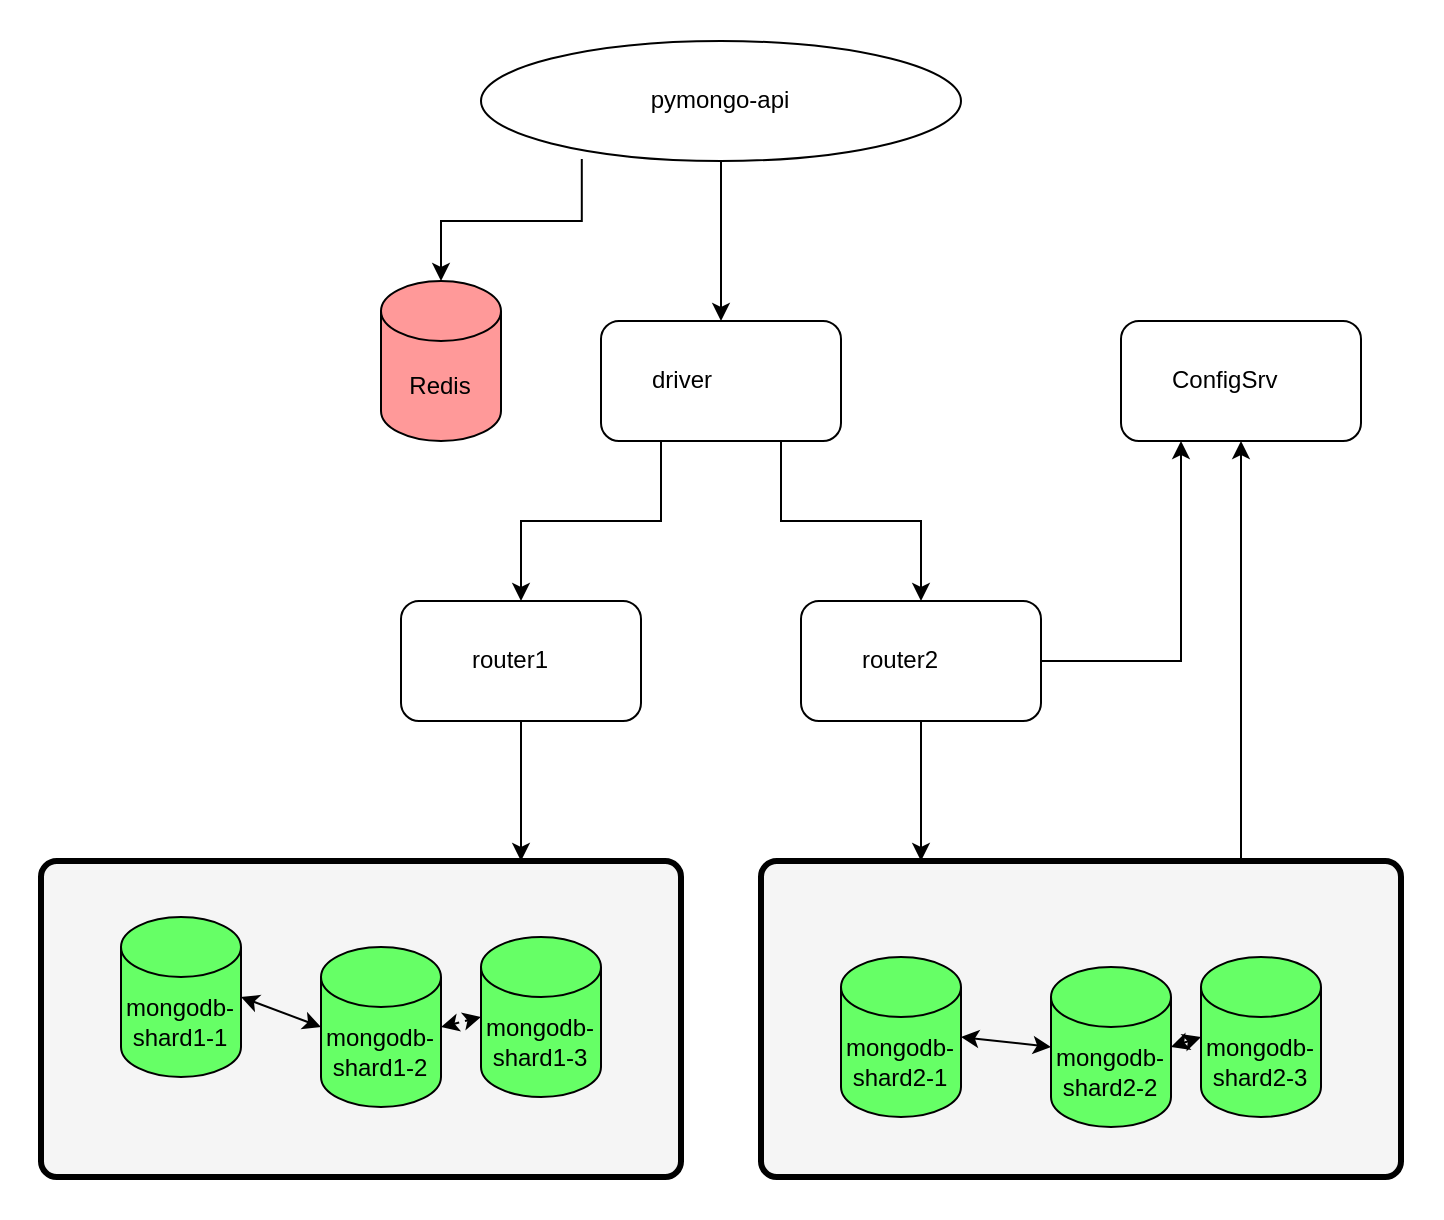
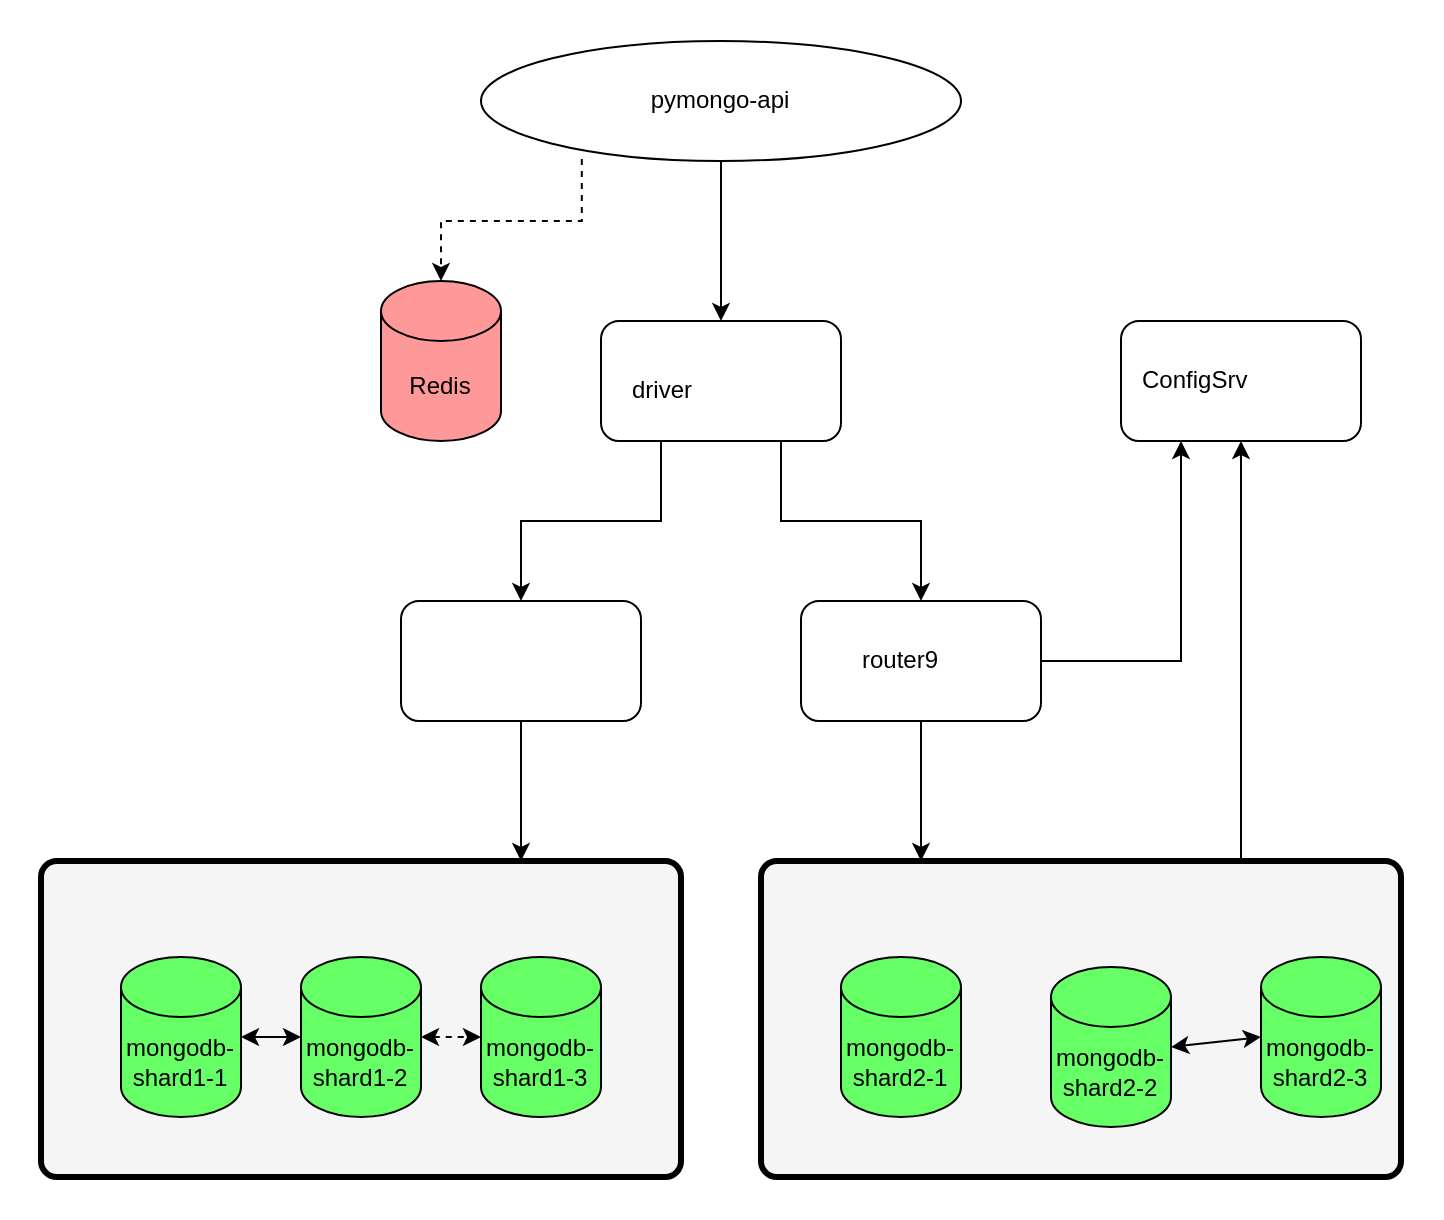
edge "pymongo-api" -> "Redis": style solid -> dashed
node "driver": moved (721, 381) -> (701, 391)
node "ConfigSrv": moved (1241, 381) -> (1211, 381)
node "router1": removed
node "router2": label "router2" -> "router9"
node "mongodb-shard1-1": moved (181, 997) -> (181, 1037)
node "mongodb-shard1-3": moved (541, 1017) -> (541, 1037)
node "mongodb-shard1-2": moved (381, 1027) -> (361, 1037)
node "mongodb-shard2-3": moved (1261, 1037) -> (1321, 1037)
edge "mongodb-shard2-1" -- "mongodb-shard2-2": removed
